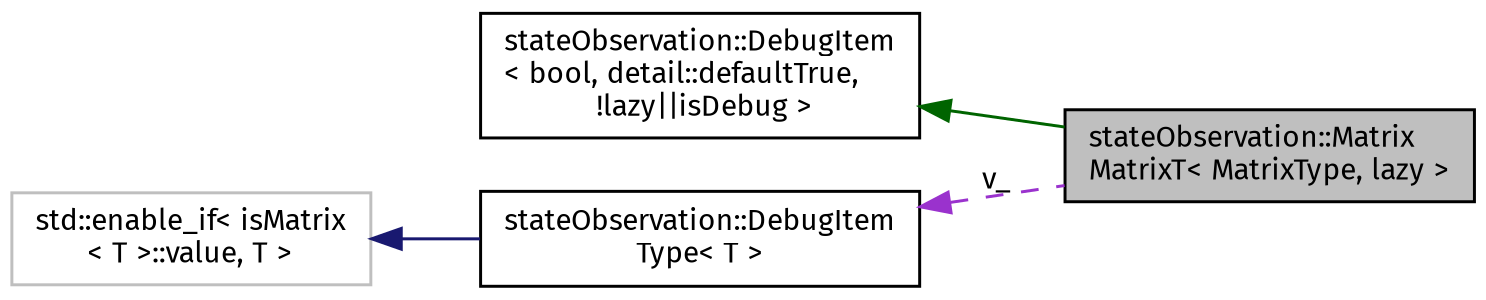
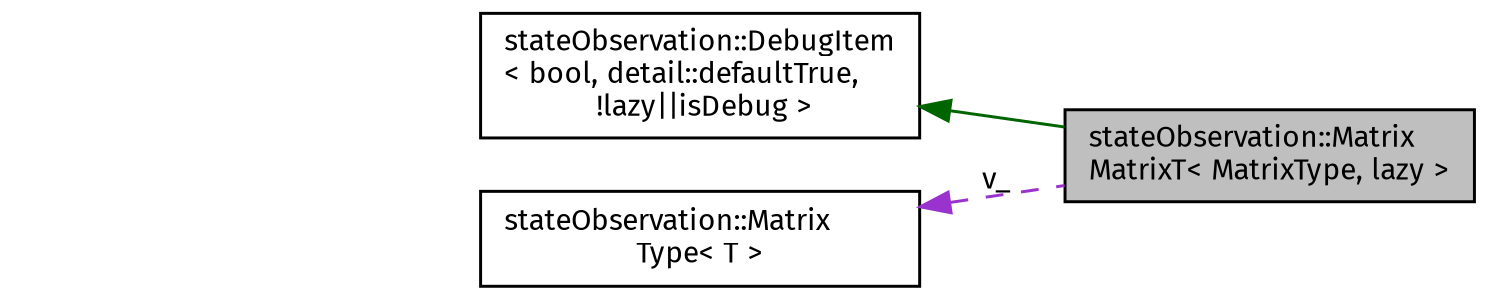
node "std::enable_if< isMatrix < T >::value, T >": removed
node "stateObservation::DebugItem Type< T >": label "stateObservation::DebugItem Type< T >" -> "stateObservation::Matrix Type< T >"
